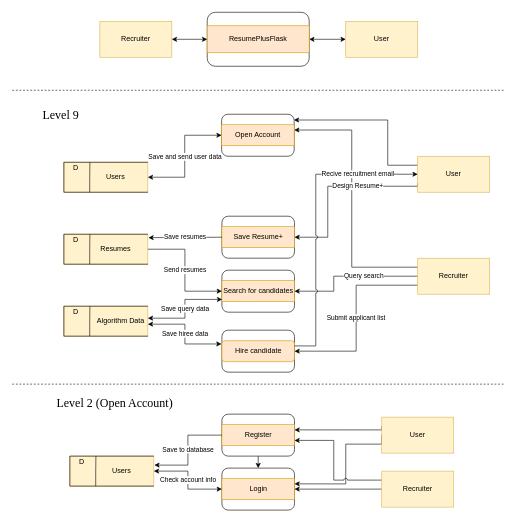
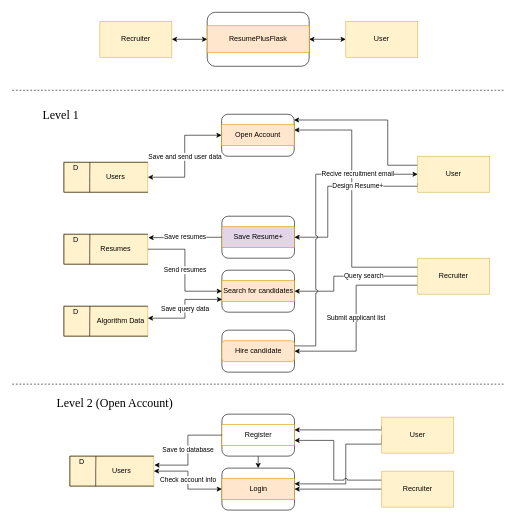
node "Level 9": label "Level 9" -> "Level 1"
node "Save Resume+": fillcolor #ffe6cc -> #e1d5e7
edge "Algorithm Data" -- "Hire candidate": removed, label "Save hiree data"
node "Register": fillcolor #ffe6cc -> #ffffff
